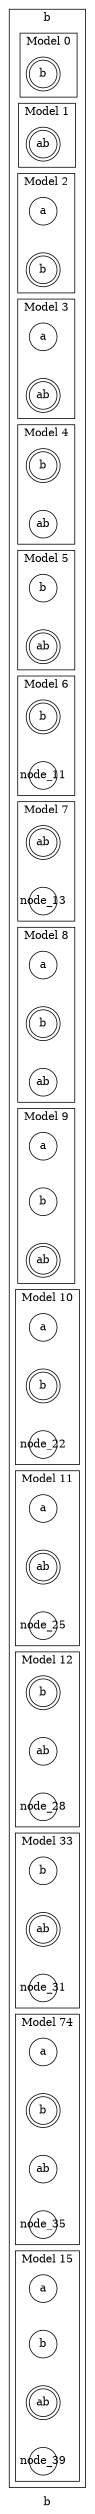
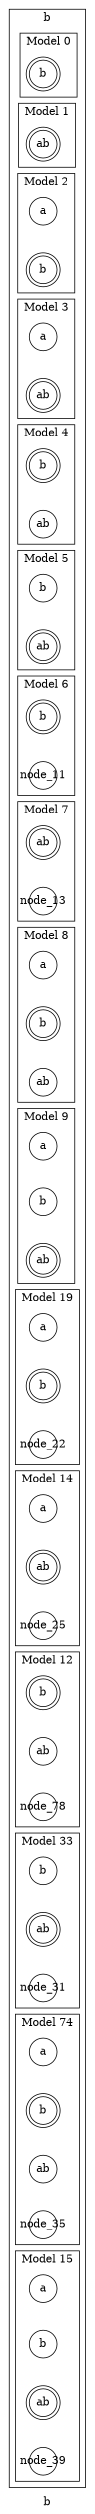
cluster "Model 10": label "Model 10" -> "Model 19"
cluster "Model 11": label "Model 11" -> "Model 14"
node "node_28": label "node_28" -> "node_78"
